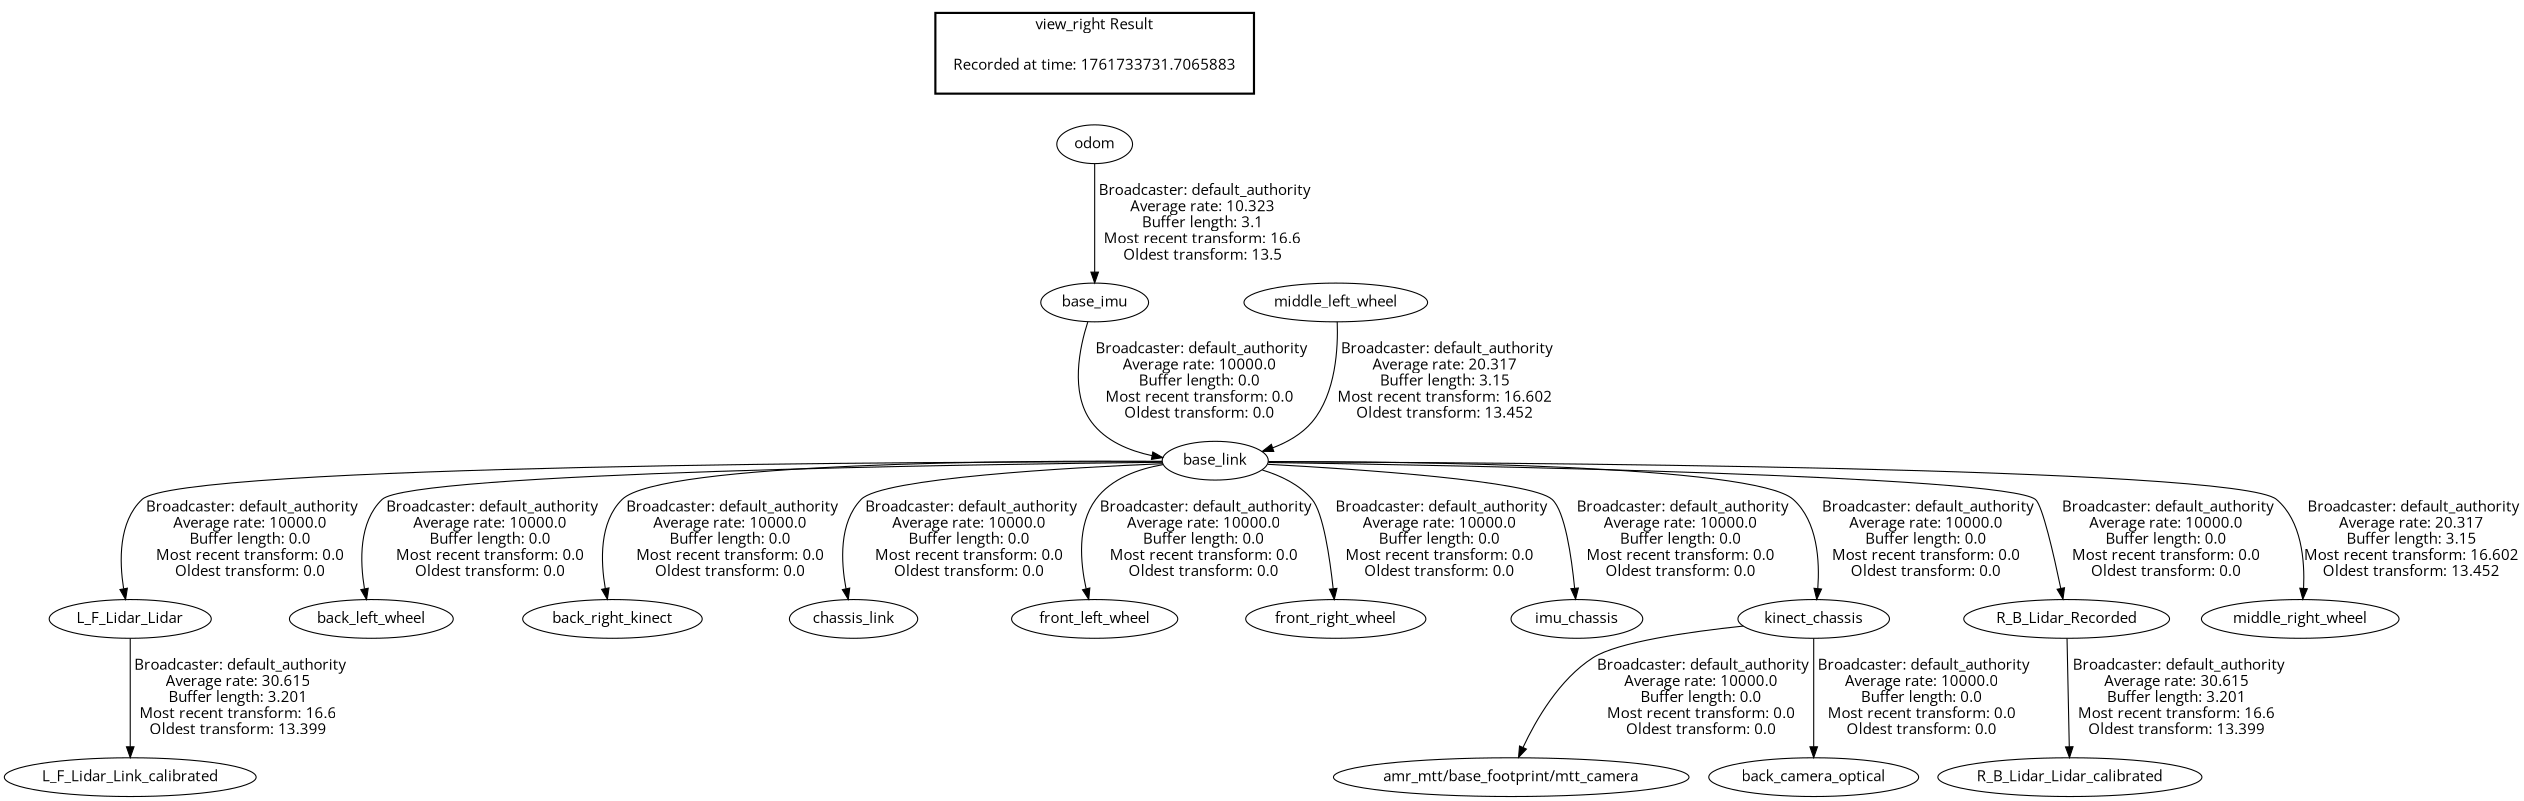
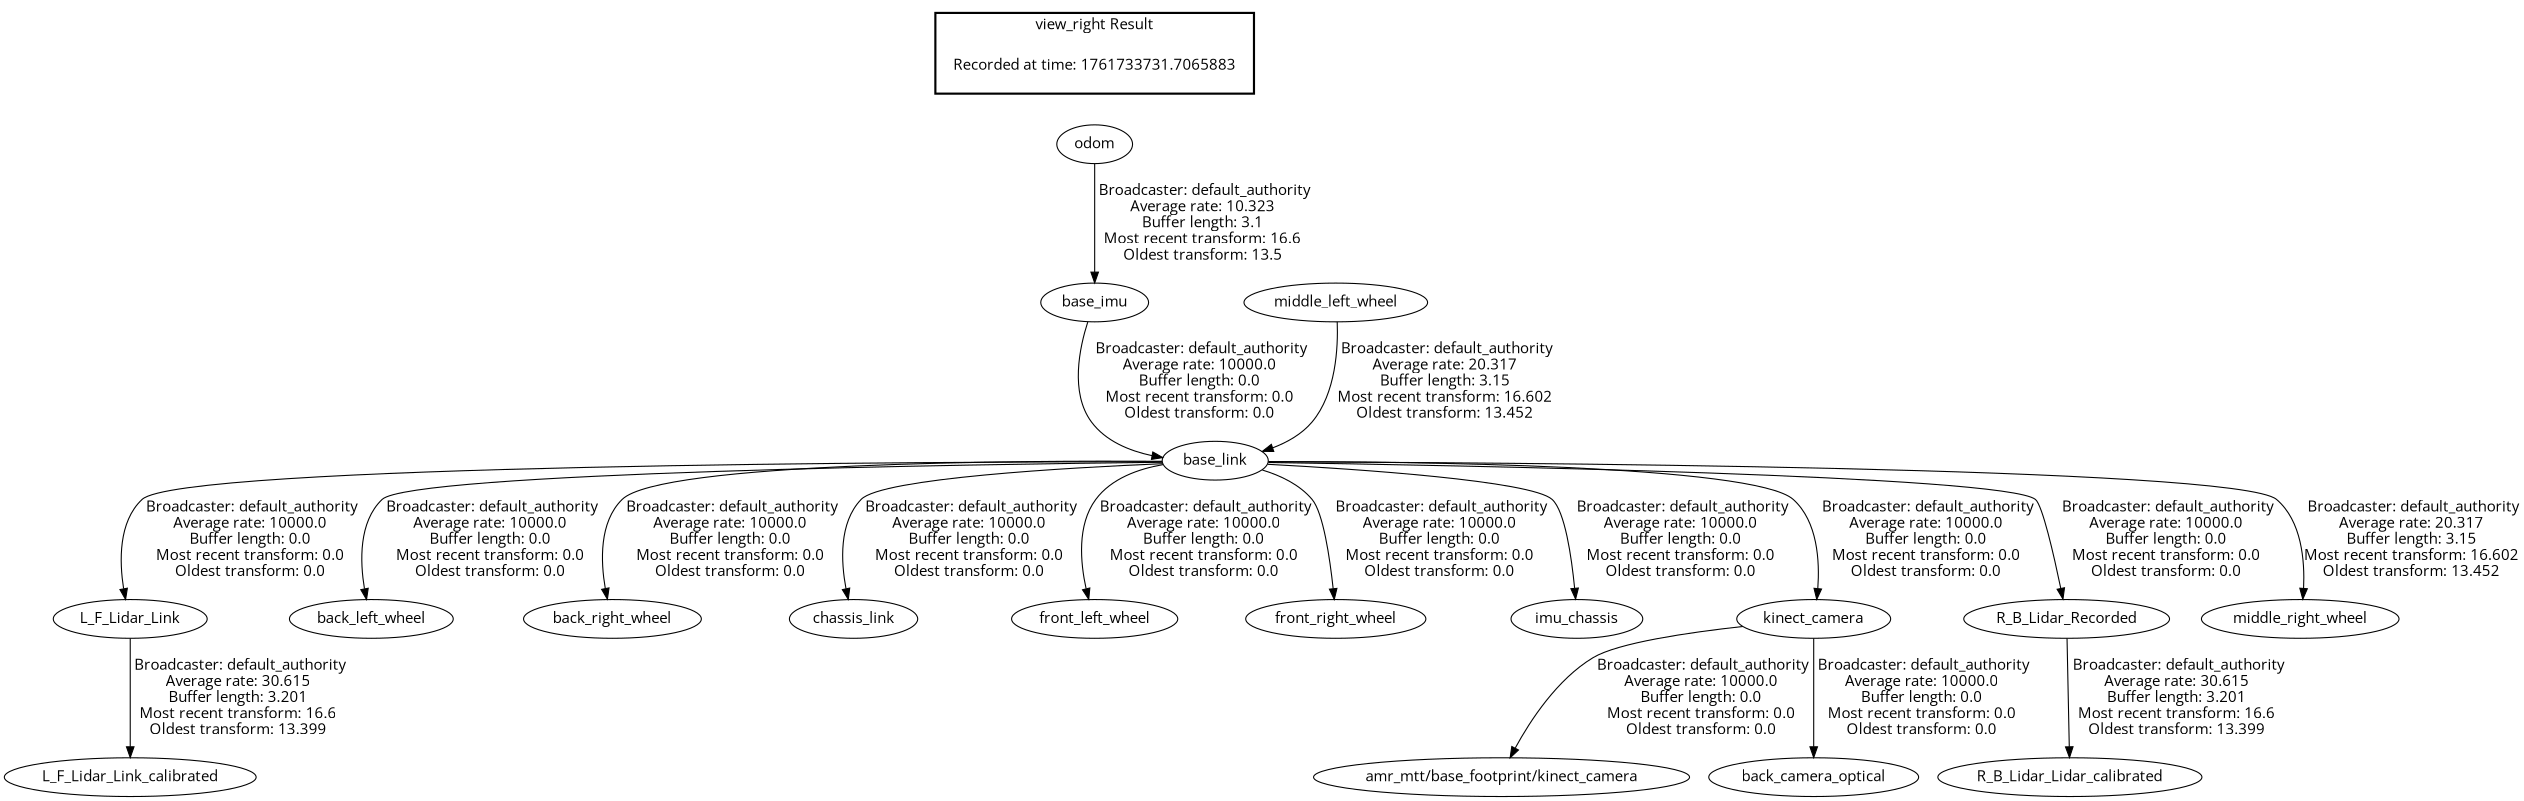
node "L_F_Lidar_Lidar": label "L_F_Lidar_Lidar" -> "L_F_Lidar_Link"
node "back_right_kinect": label "back_right_kinect" -> "back_right_wheel"
node "kinect_chassis": label "kinect_chassis" -> "kinect_camera"
node "amr_mtt/base_footprint/mtt_camera": label "amr_mtt/base_footprint/mtt_camera" -> "amr_mtt/base_footprint/kinect_camera"
